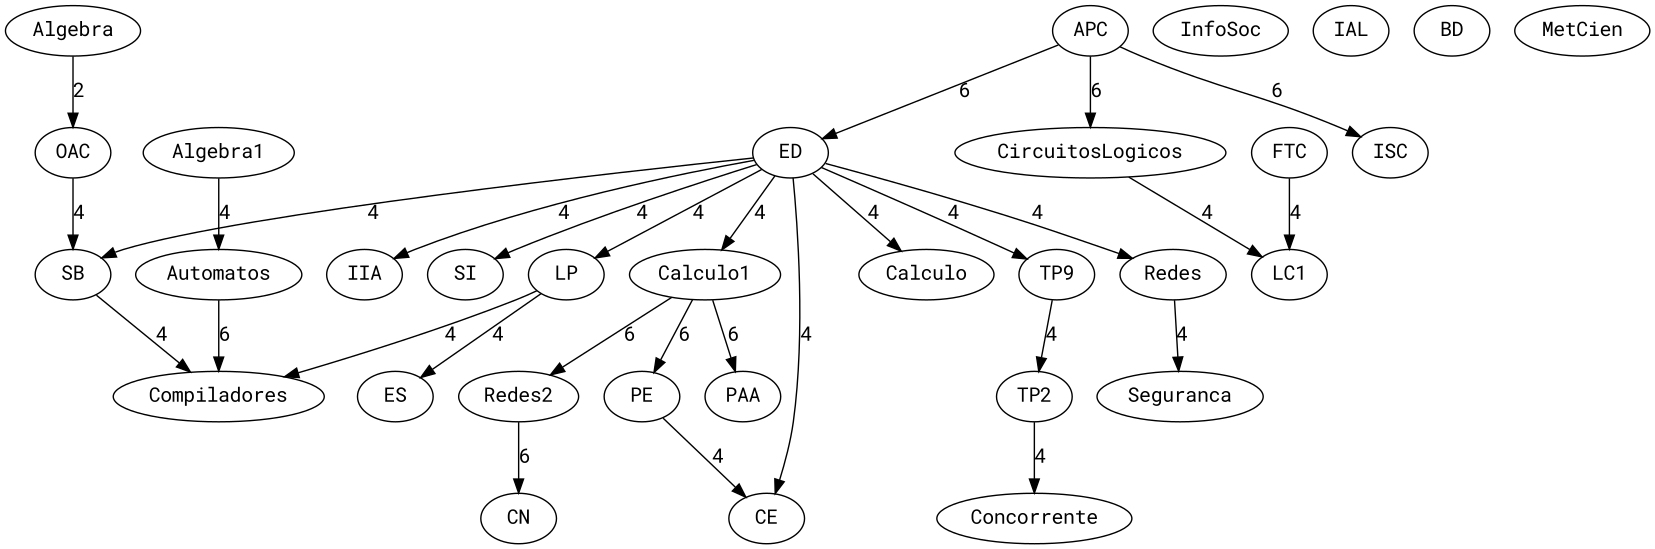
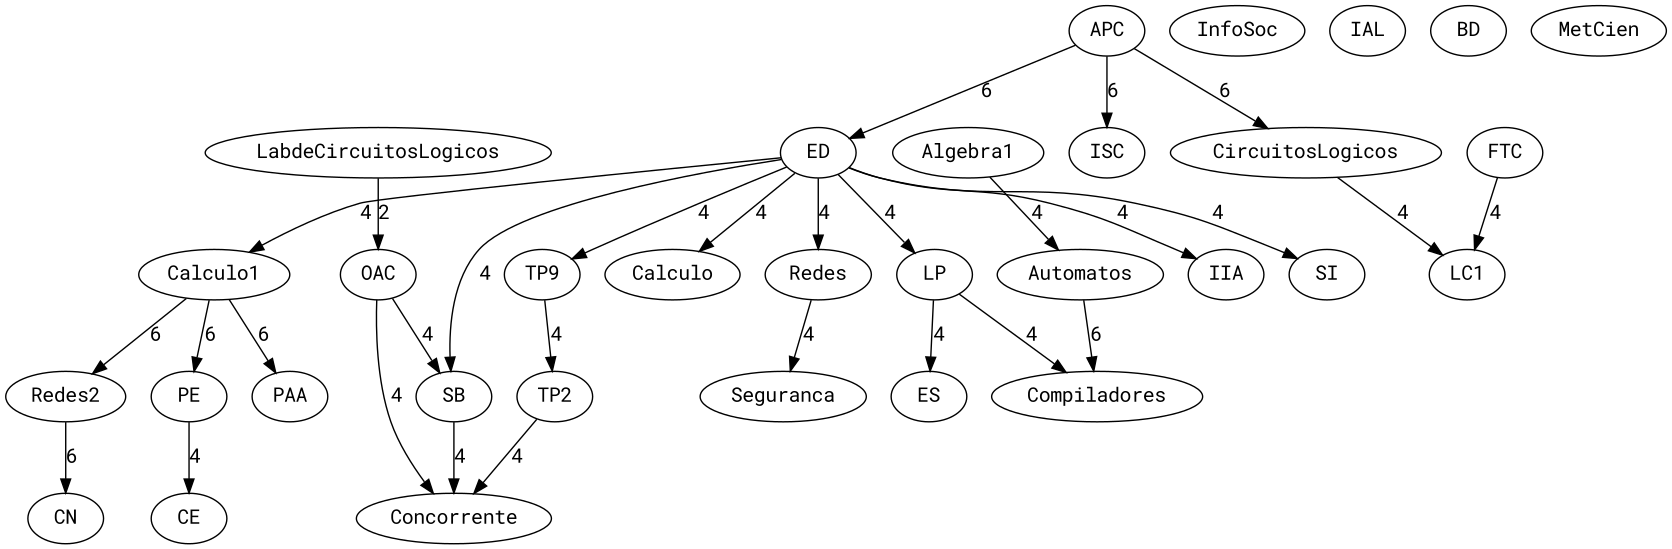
node "Algebra": label "Algebra" -> "LabdeCircuitosLogicos"
edge "SB" -> "Compiladores": now "SB" -> "Concorrente"
edge "ED" -> "CE": removed, label "4"
edge "OAC" -> "Concorrente": added, label "4"
